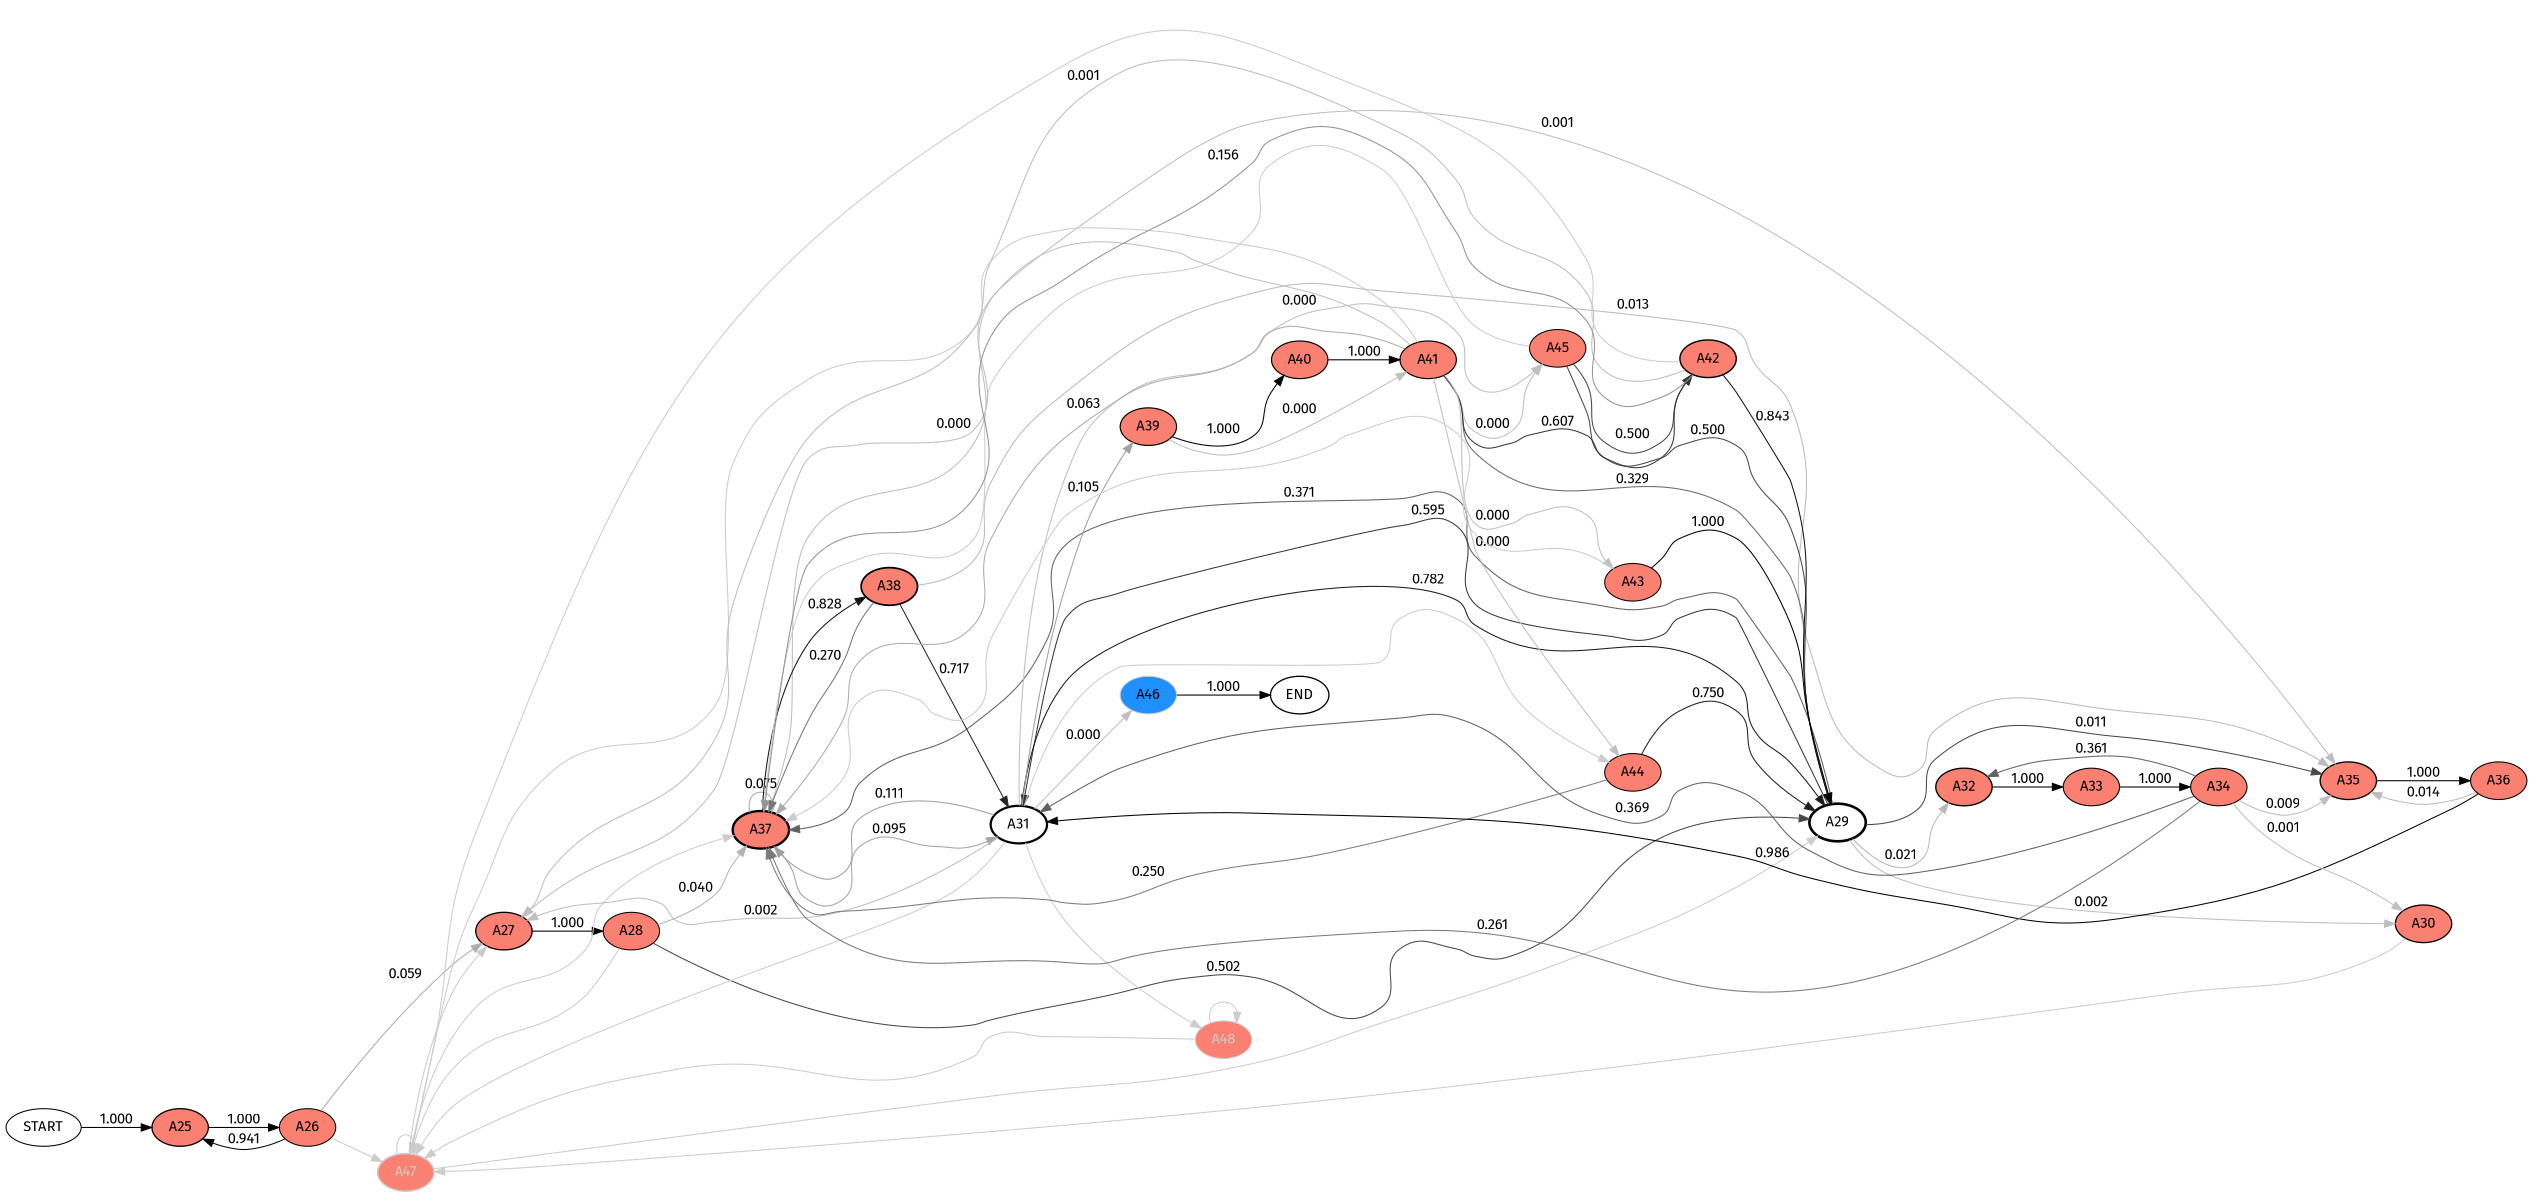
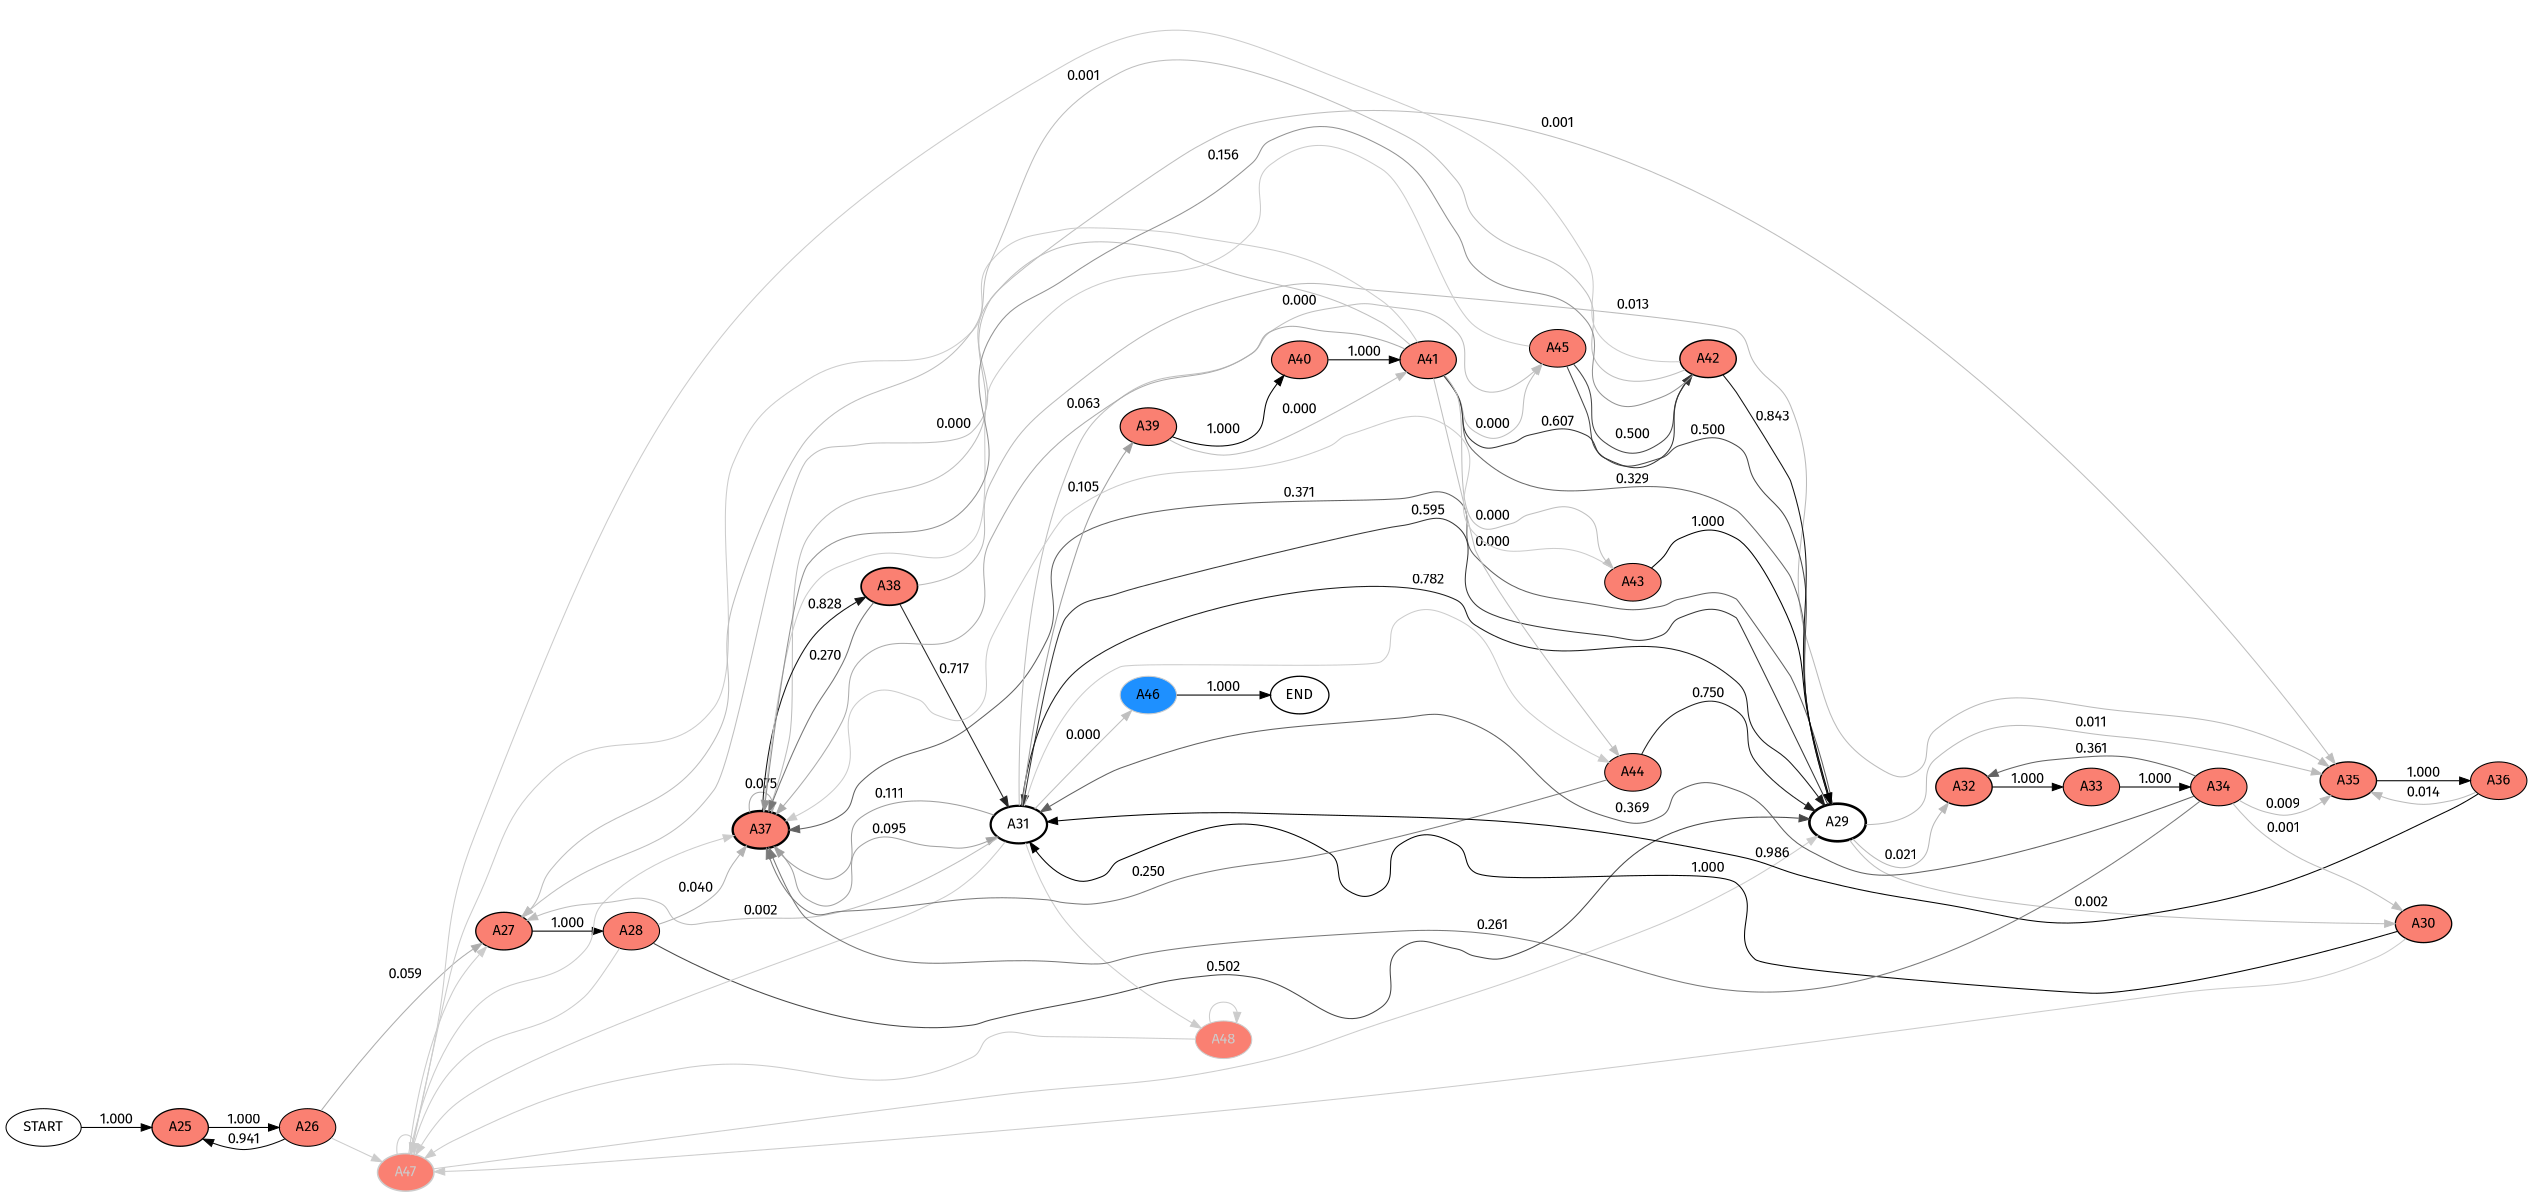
edge "A29" -> "A35": color #484848 -> #bbbbbb
edge "A30" -> "A31": added, label "1.000"
